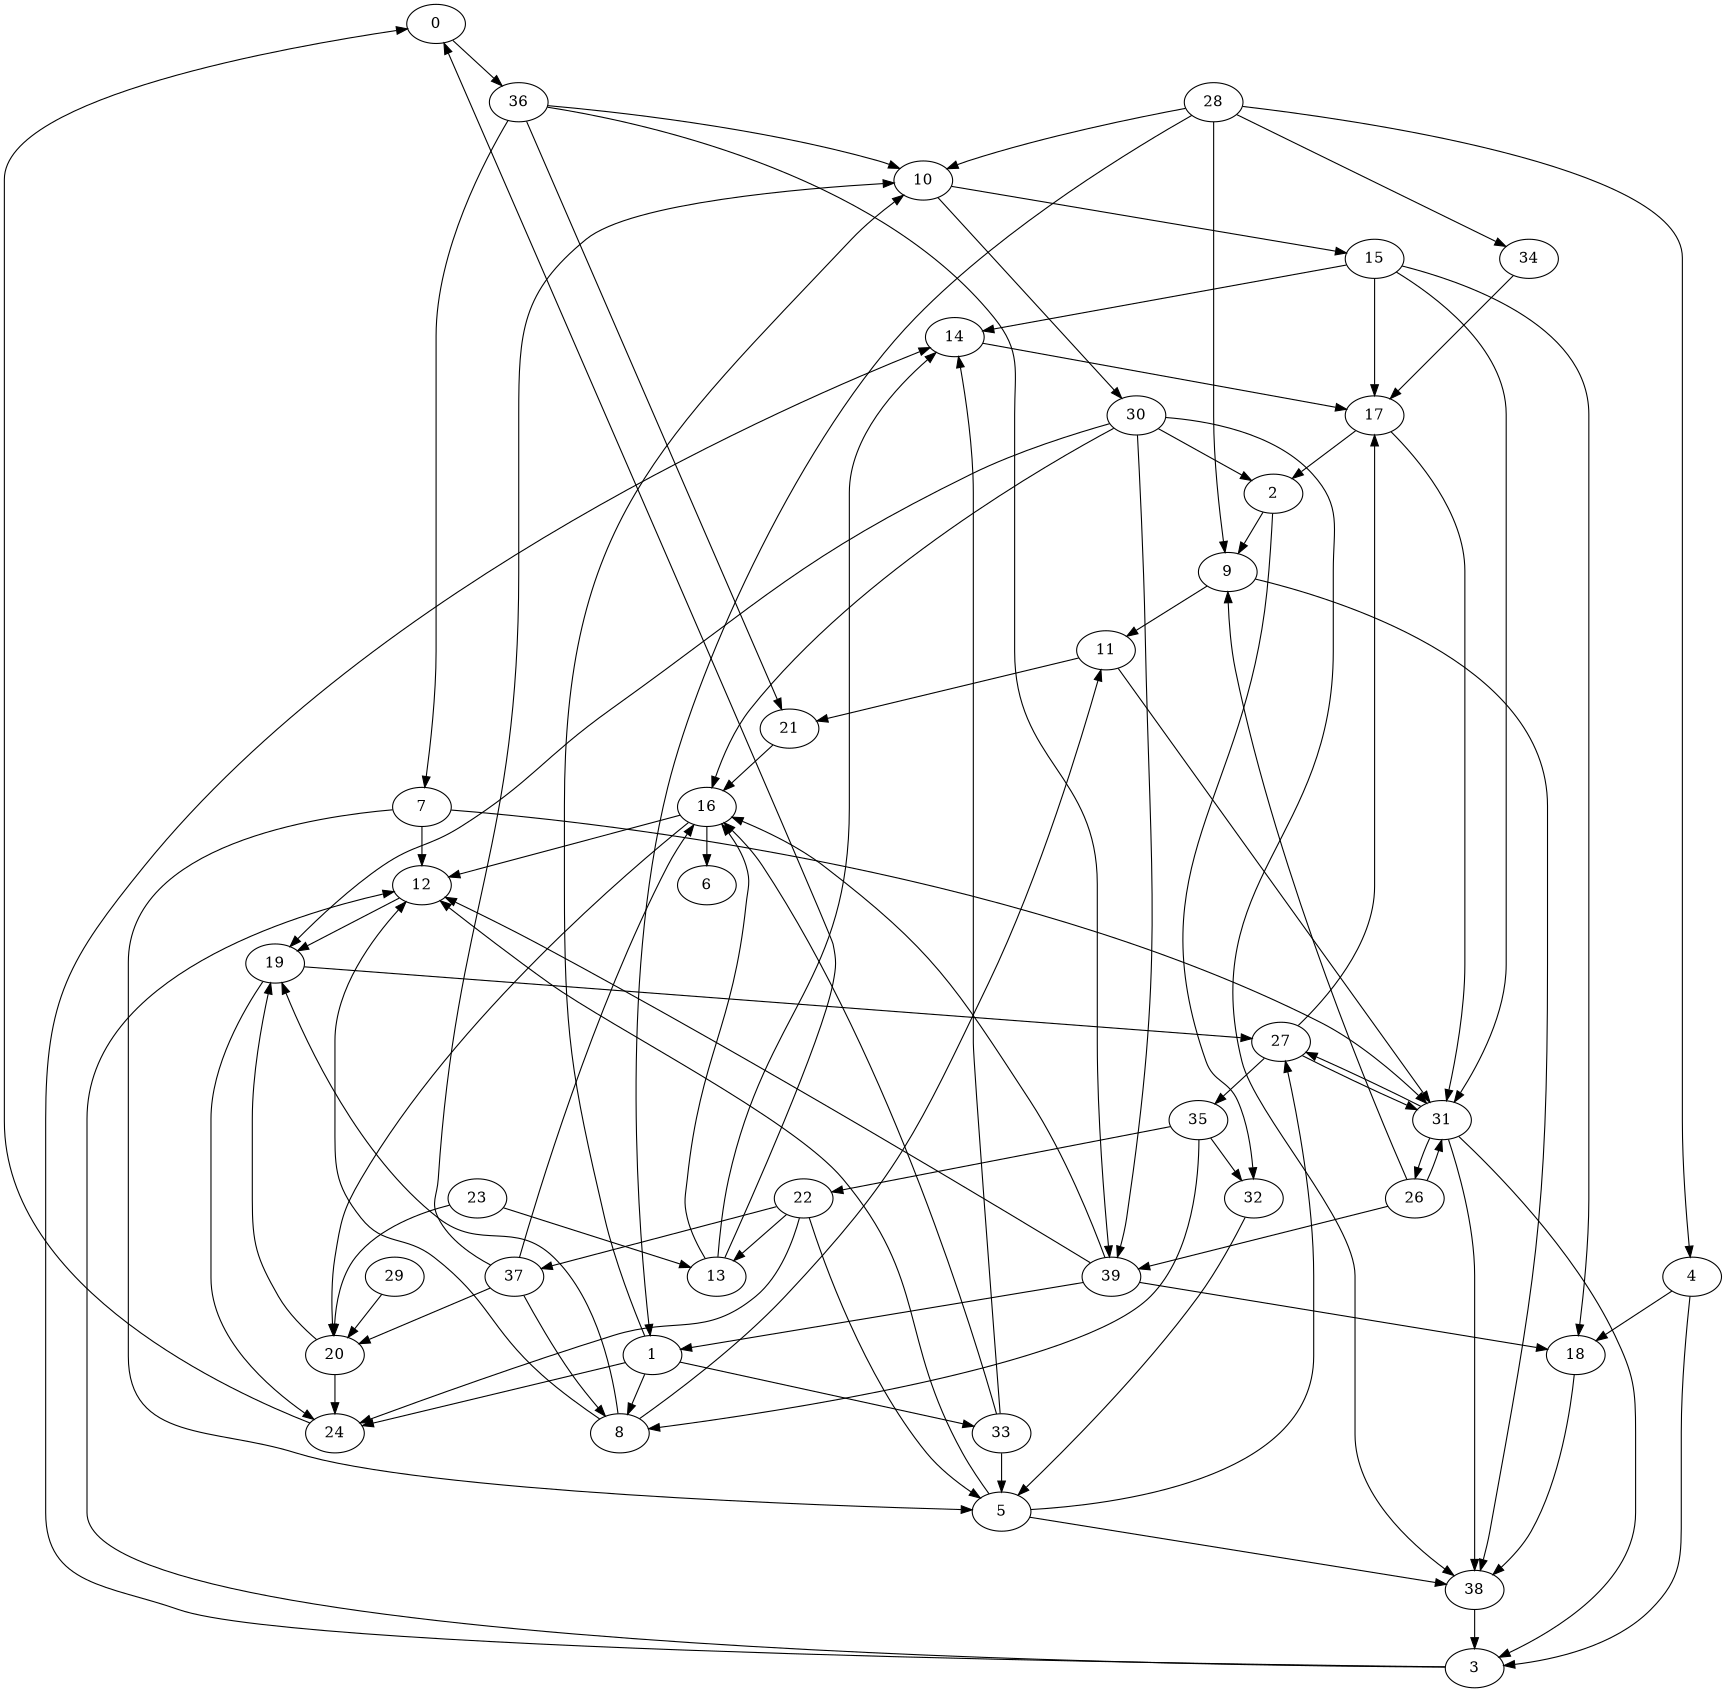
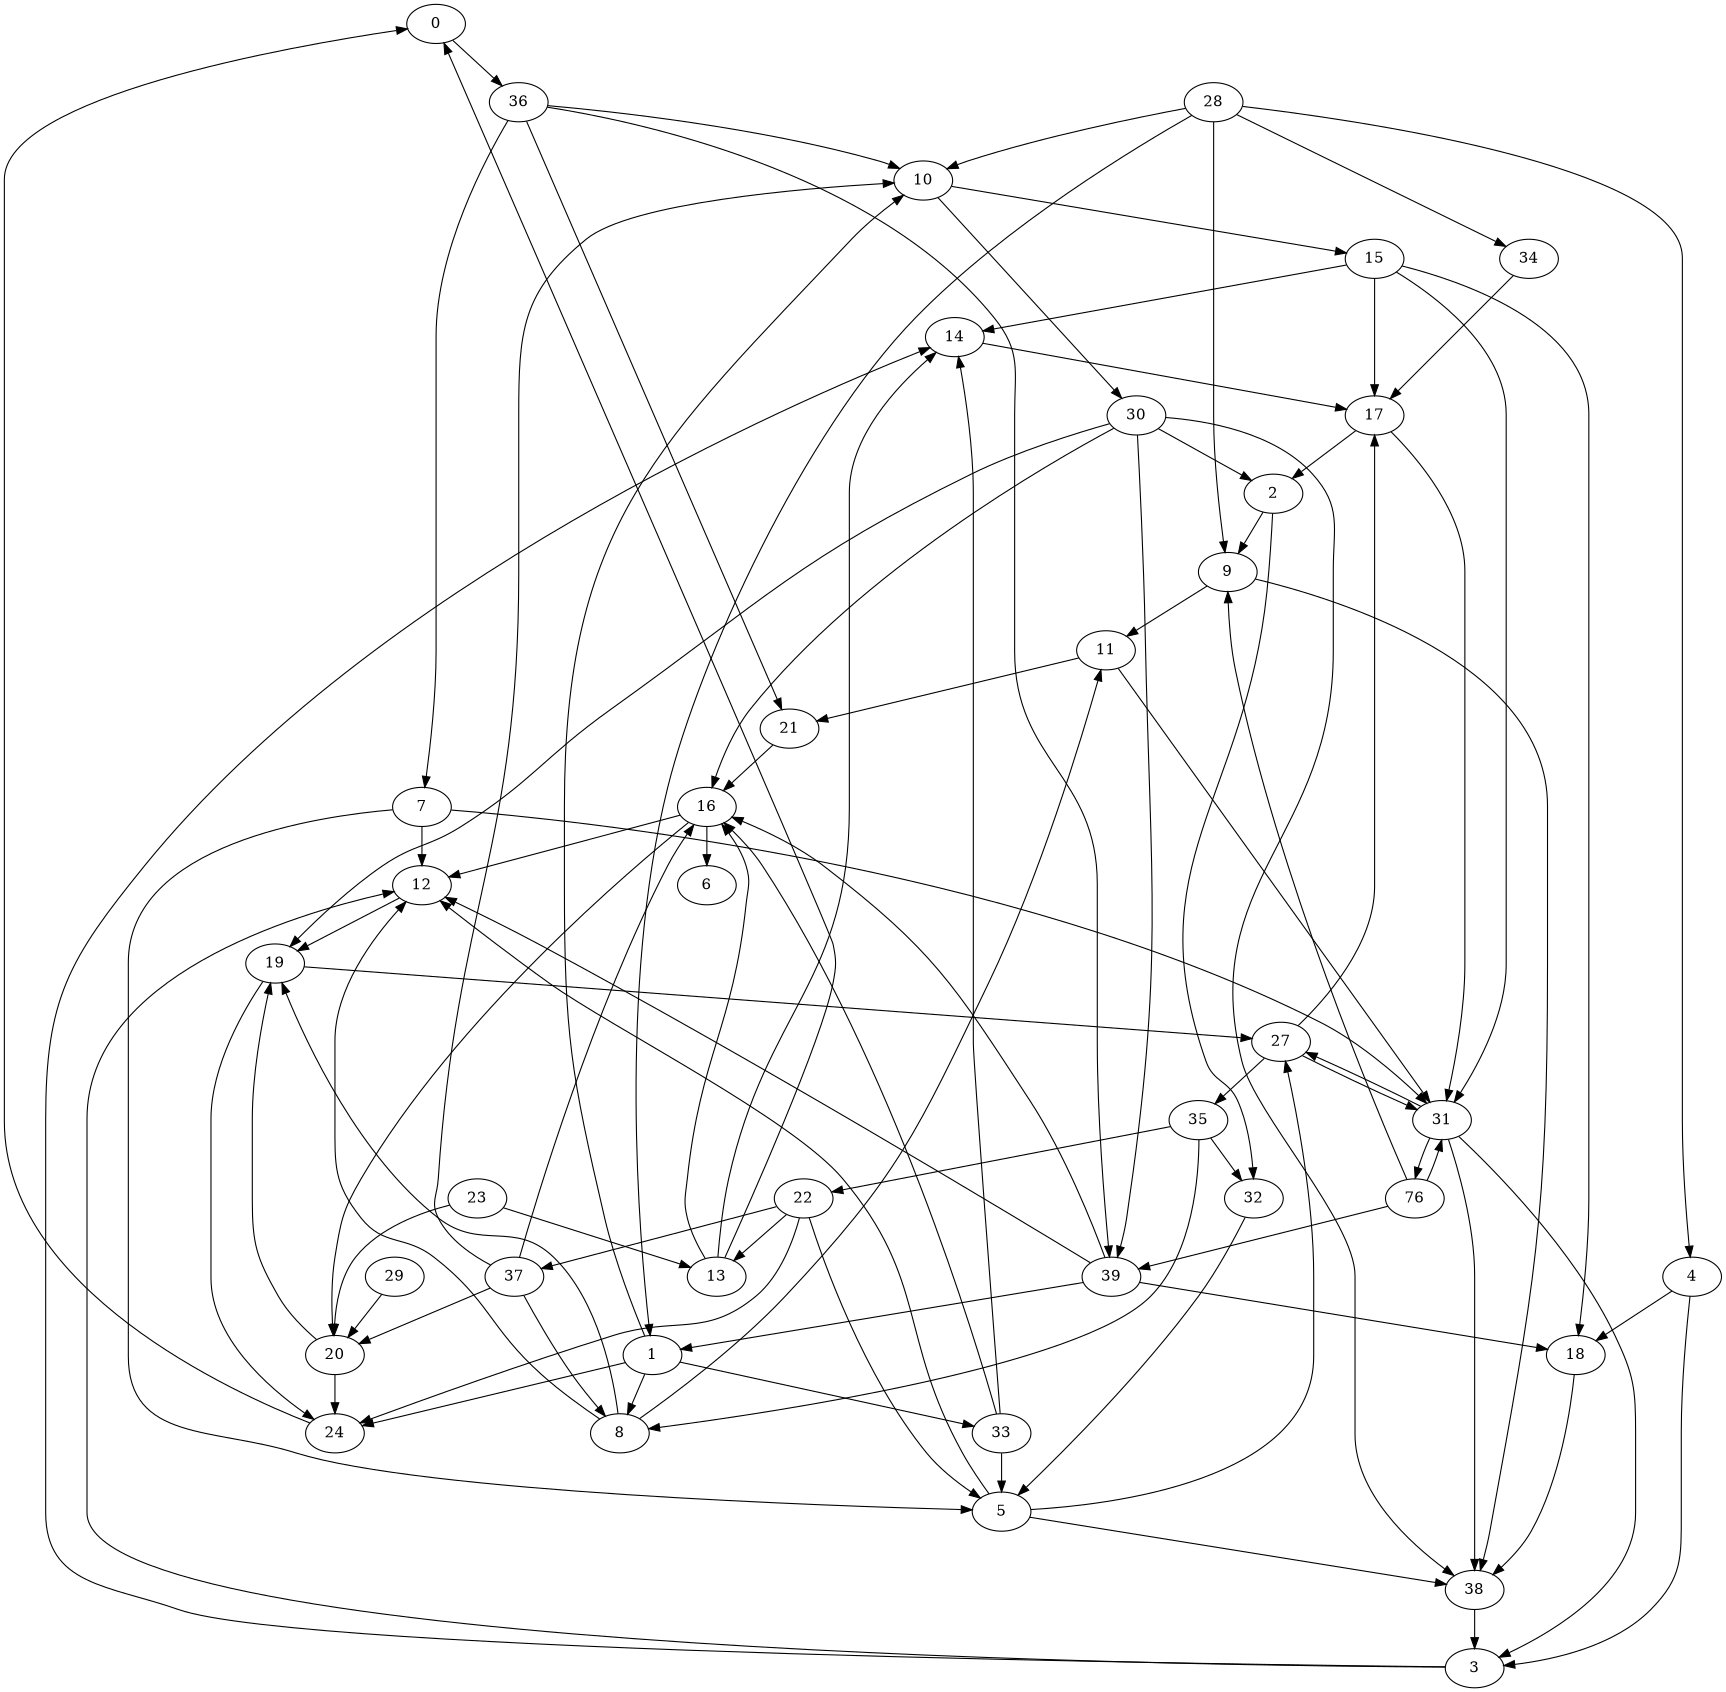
node "26": label "26" -> "76"
